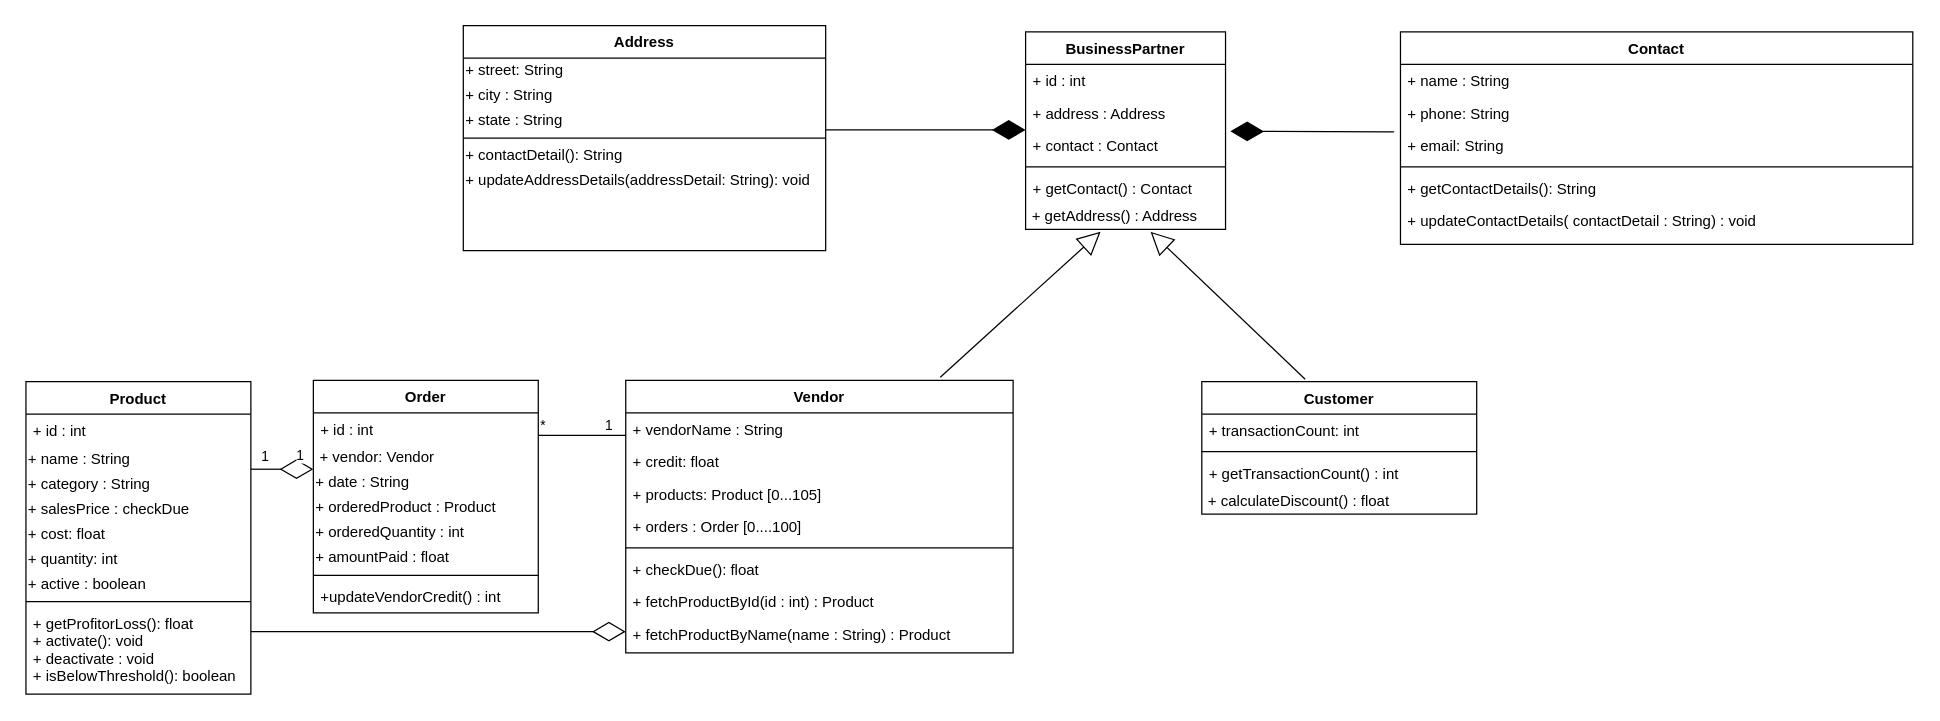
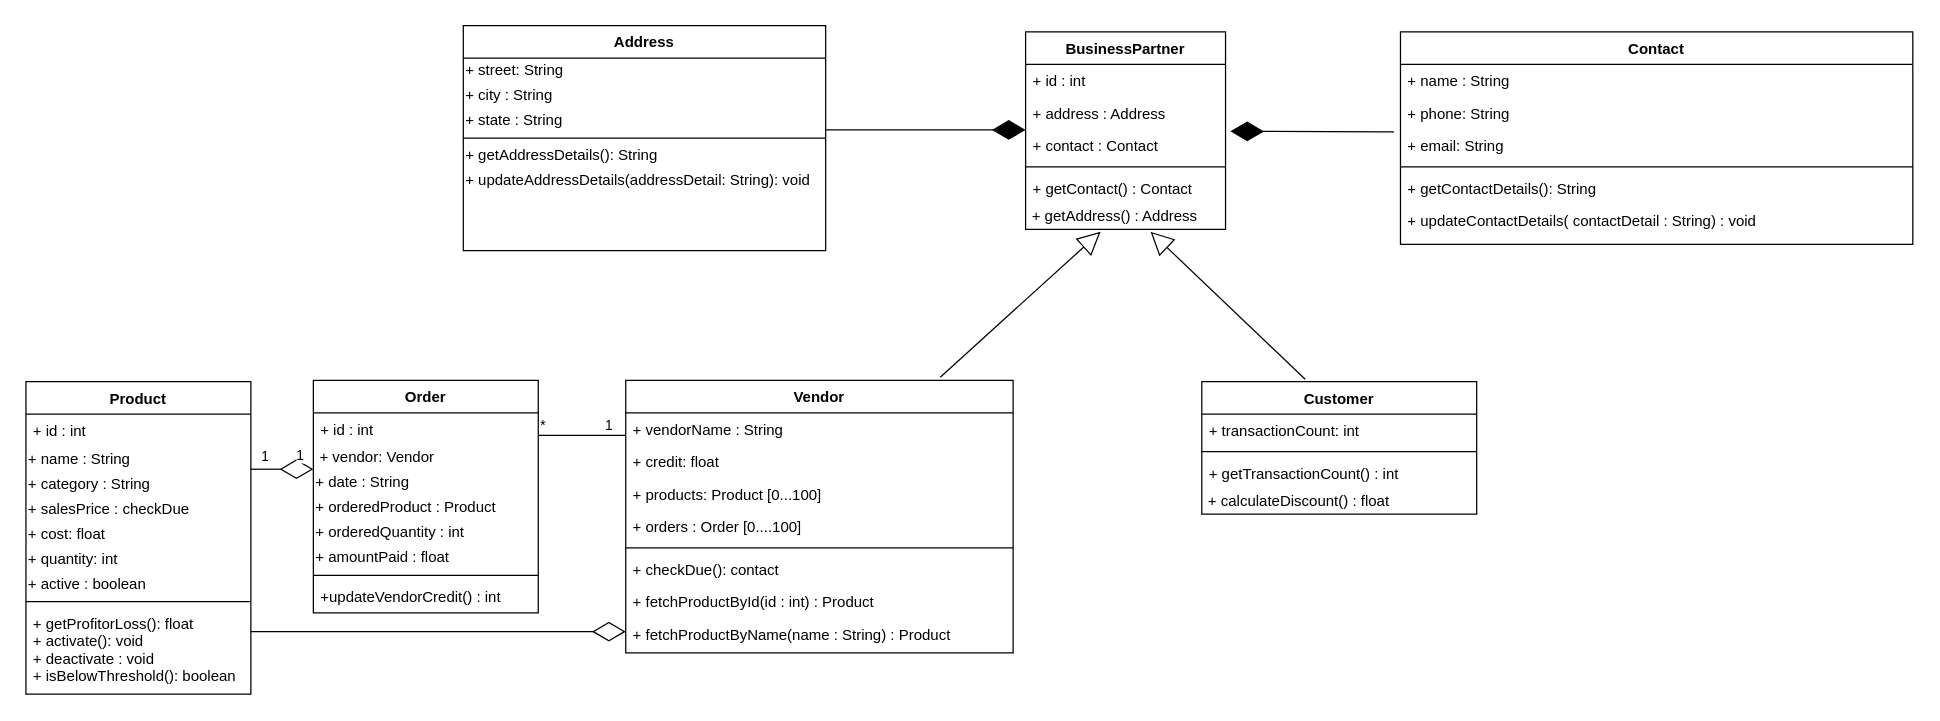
node "+ contactDetail(): String": label "+ contactDetail(): String" -> "+ getAddressDetails(): String"
node "+ products: Product [0...105]": label "+ products: Product [0...105]" -> "+ products: Product [0...100]"
node "+ checkDue(): float": label "+ checkDue(): float" -> "+ checkDue(): contact"
